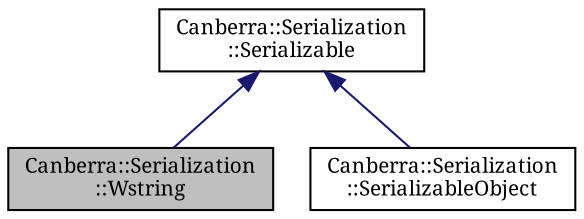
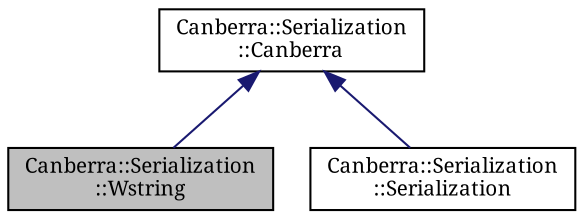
node "Canberra::Serialization ::Serializable": label "Canberra::Serialization ::Serializable" -> "Canberra::Serialization ::Canberra"
node "Canberra::Serialization ::SerializableObject": label "Canberra::Serialization ::SerializableObject" -> "Canberra::Serialization ::Serialization"
